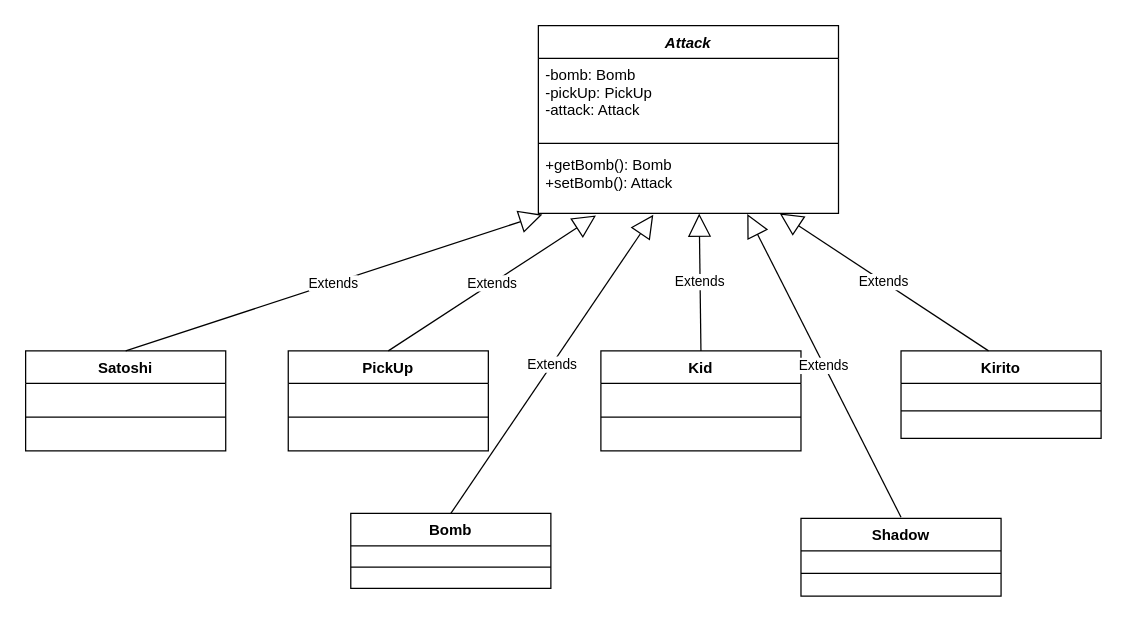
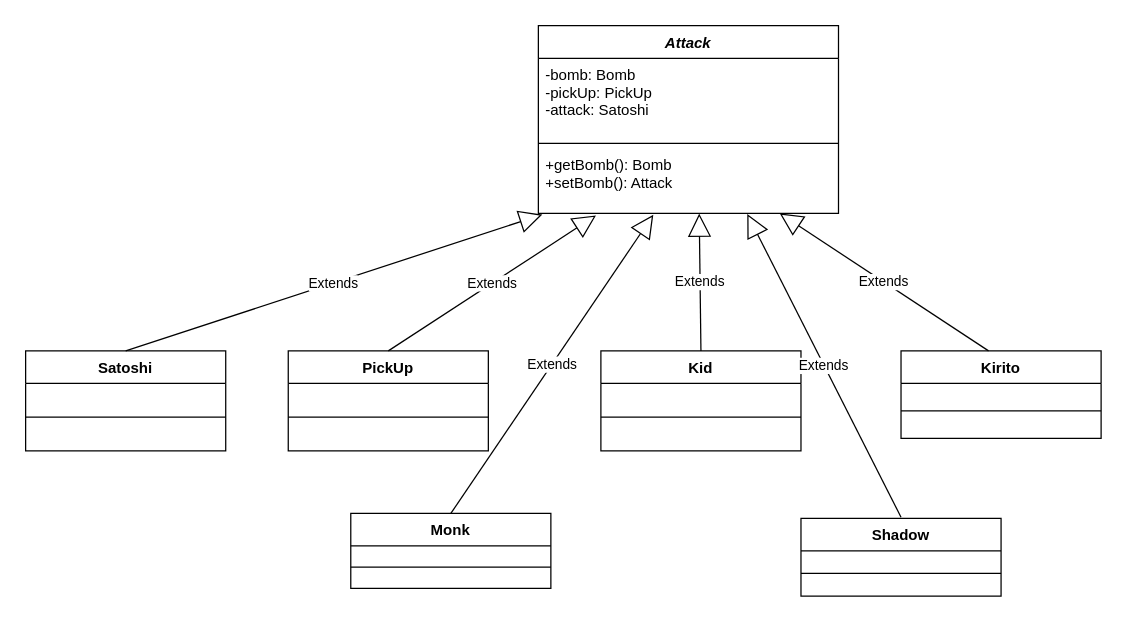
node "-bomb: Bomb -pickUp: PickUp -attack: Attack": label "-bomb: Bomb -pickUp: PickUp -attack: Attack" -> "-bomb: Bomb -pickUp: PickUp -attack: Satoshi"
node "Bomb": label "Bomb" -> "Monk"
